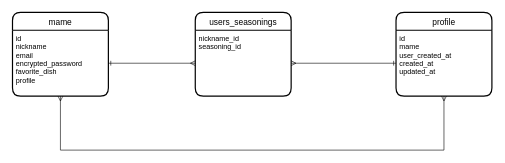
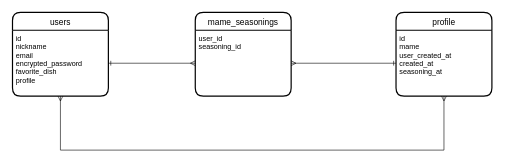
node "mame": label "mame" -> "users"
node "users_seasonings": label "users_seasonings" -> "mame_seasonings"
node "nickname_id seasoning_id": label "nickname_id seasoning_id" -> "user_id seasoning_id"
node "id mame user_created_at created_at updated_at": label "id mame user_created_at created_at updated_at" -> "id mame user_created_at created_at seasoning_at"
